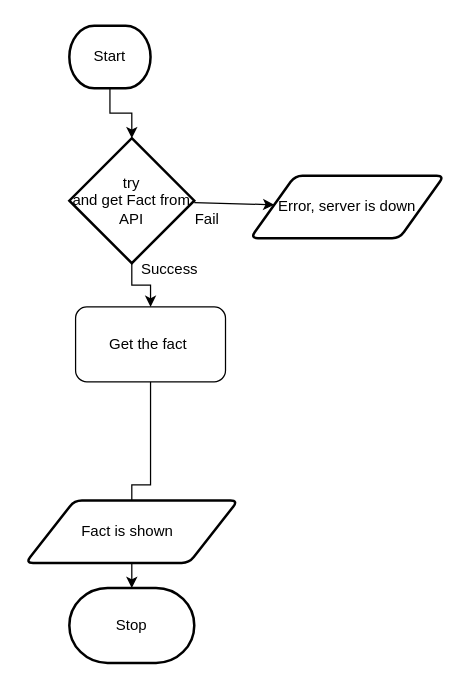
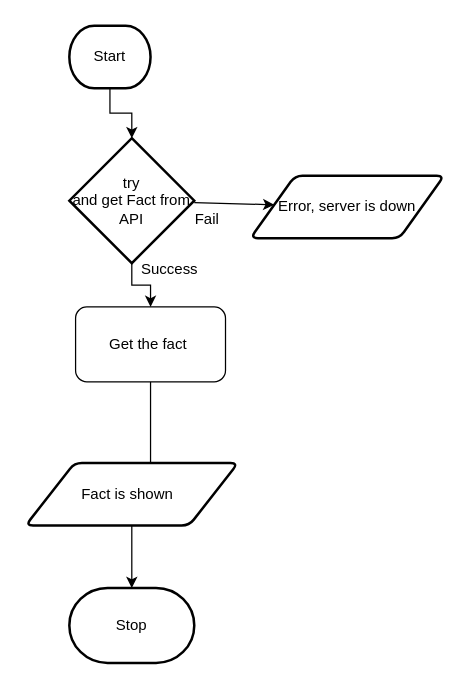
node "Fact is shown": moved (132, 532) -> (132, 494)
